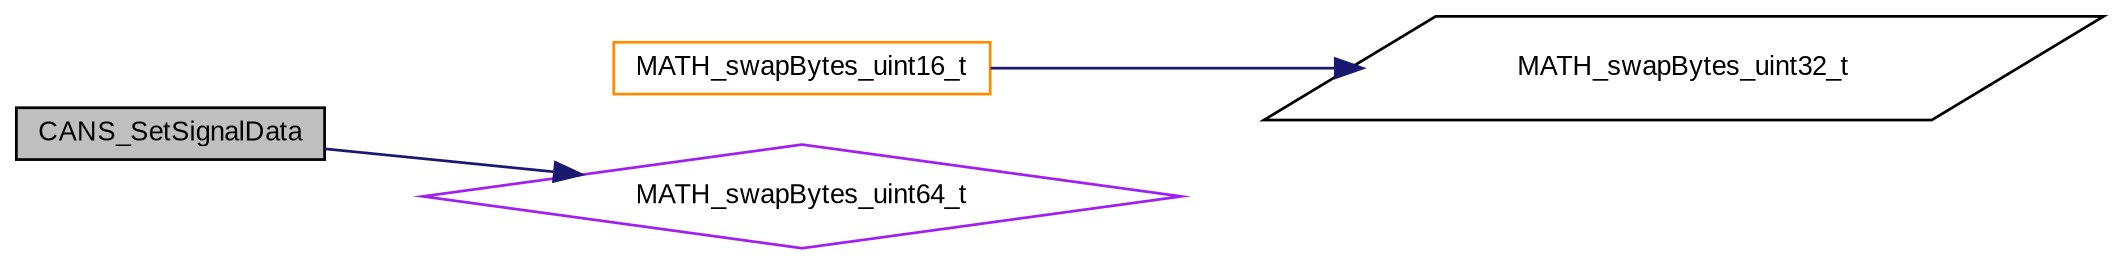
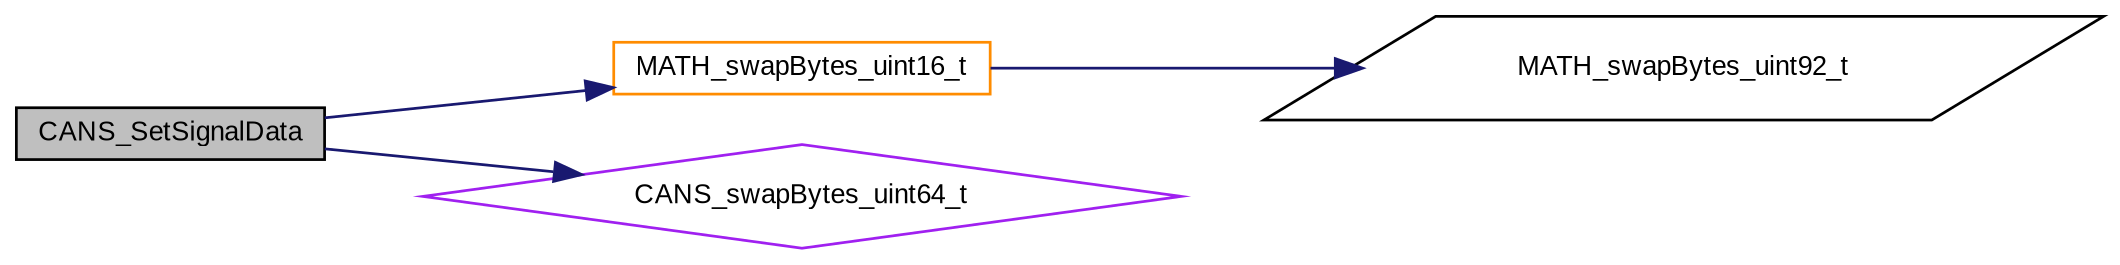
node "MATH_swapBytes_uint32_t": label "MATH_swapBytes_uint32_t" -> "MATH_swapBytes_uint92_t"
edge "CANS_SetSignalData" -> "MATH_swapBytes_uint16_t": added
node "MATH_swapBytes_uint64_t": label "MATH_swapBytes_uint64_t" -> "CANS_swapBytes_uint64_t"
